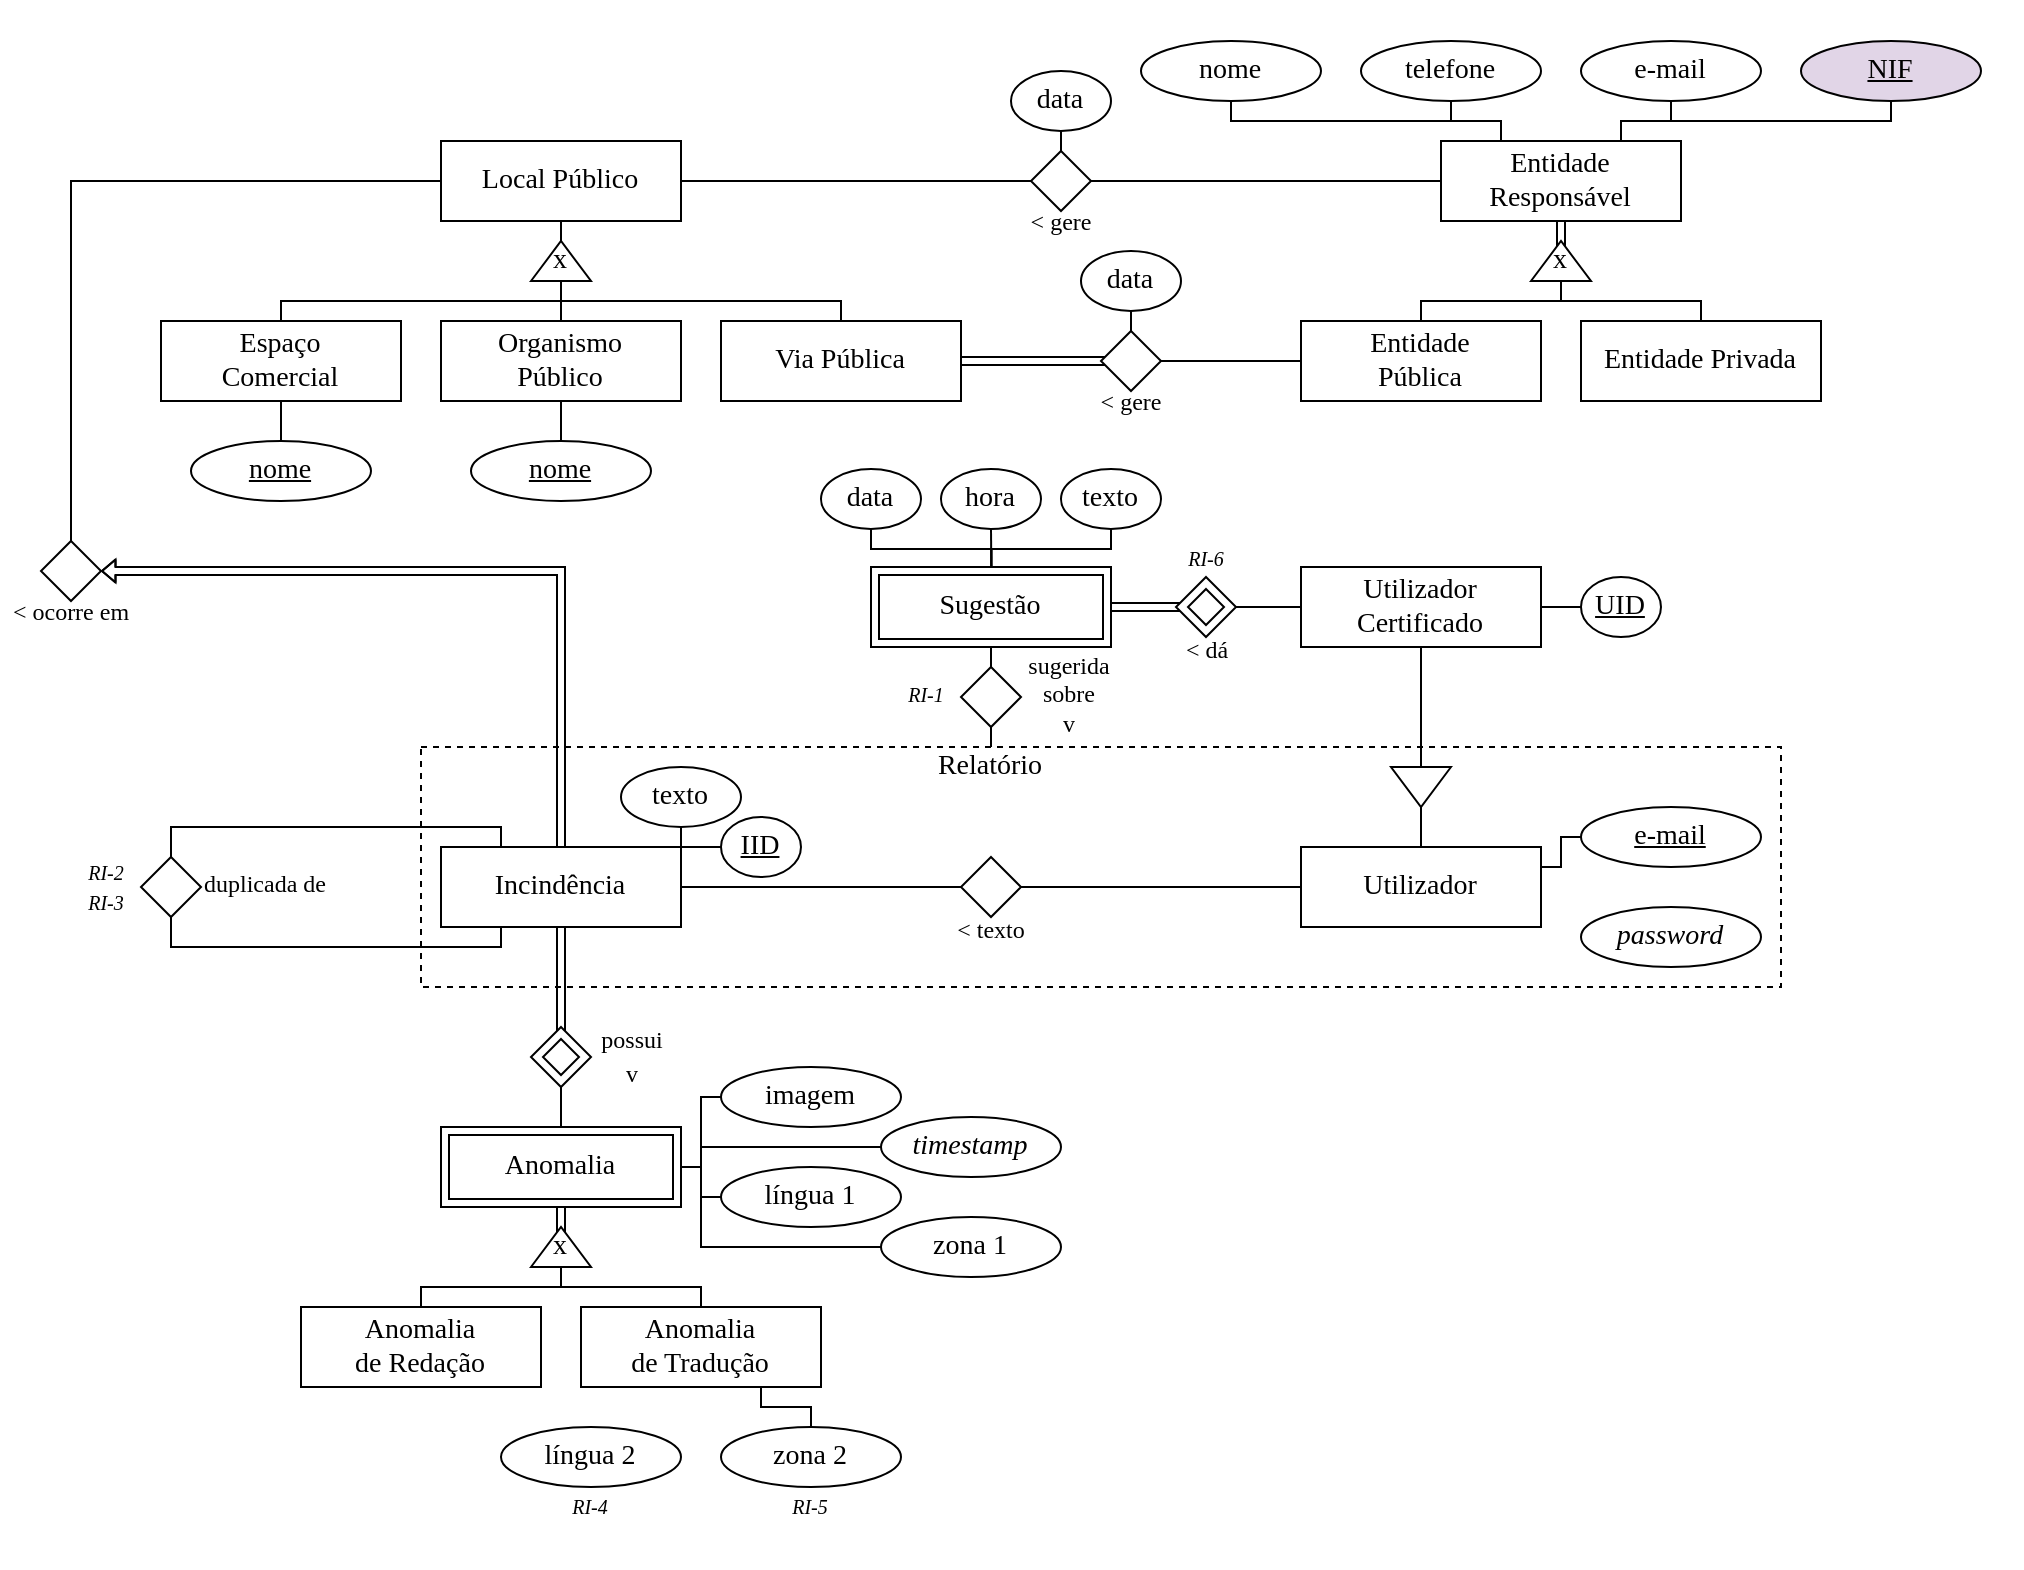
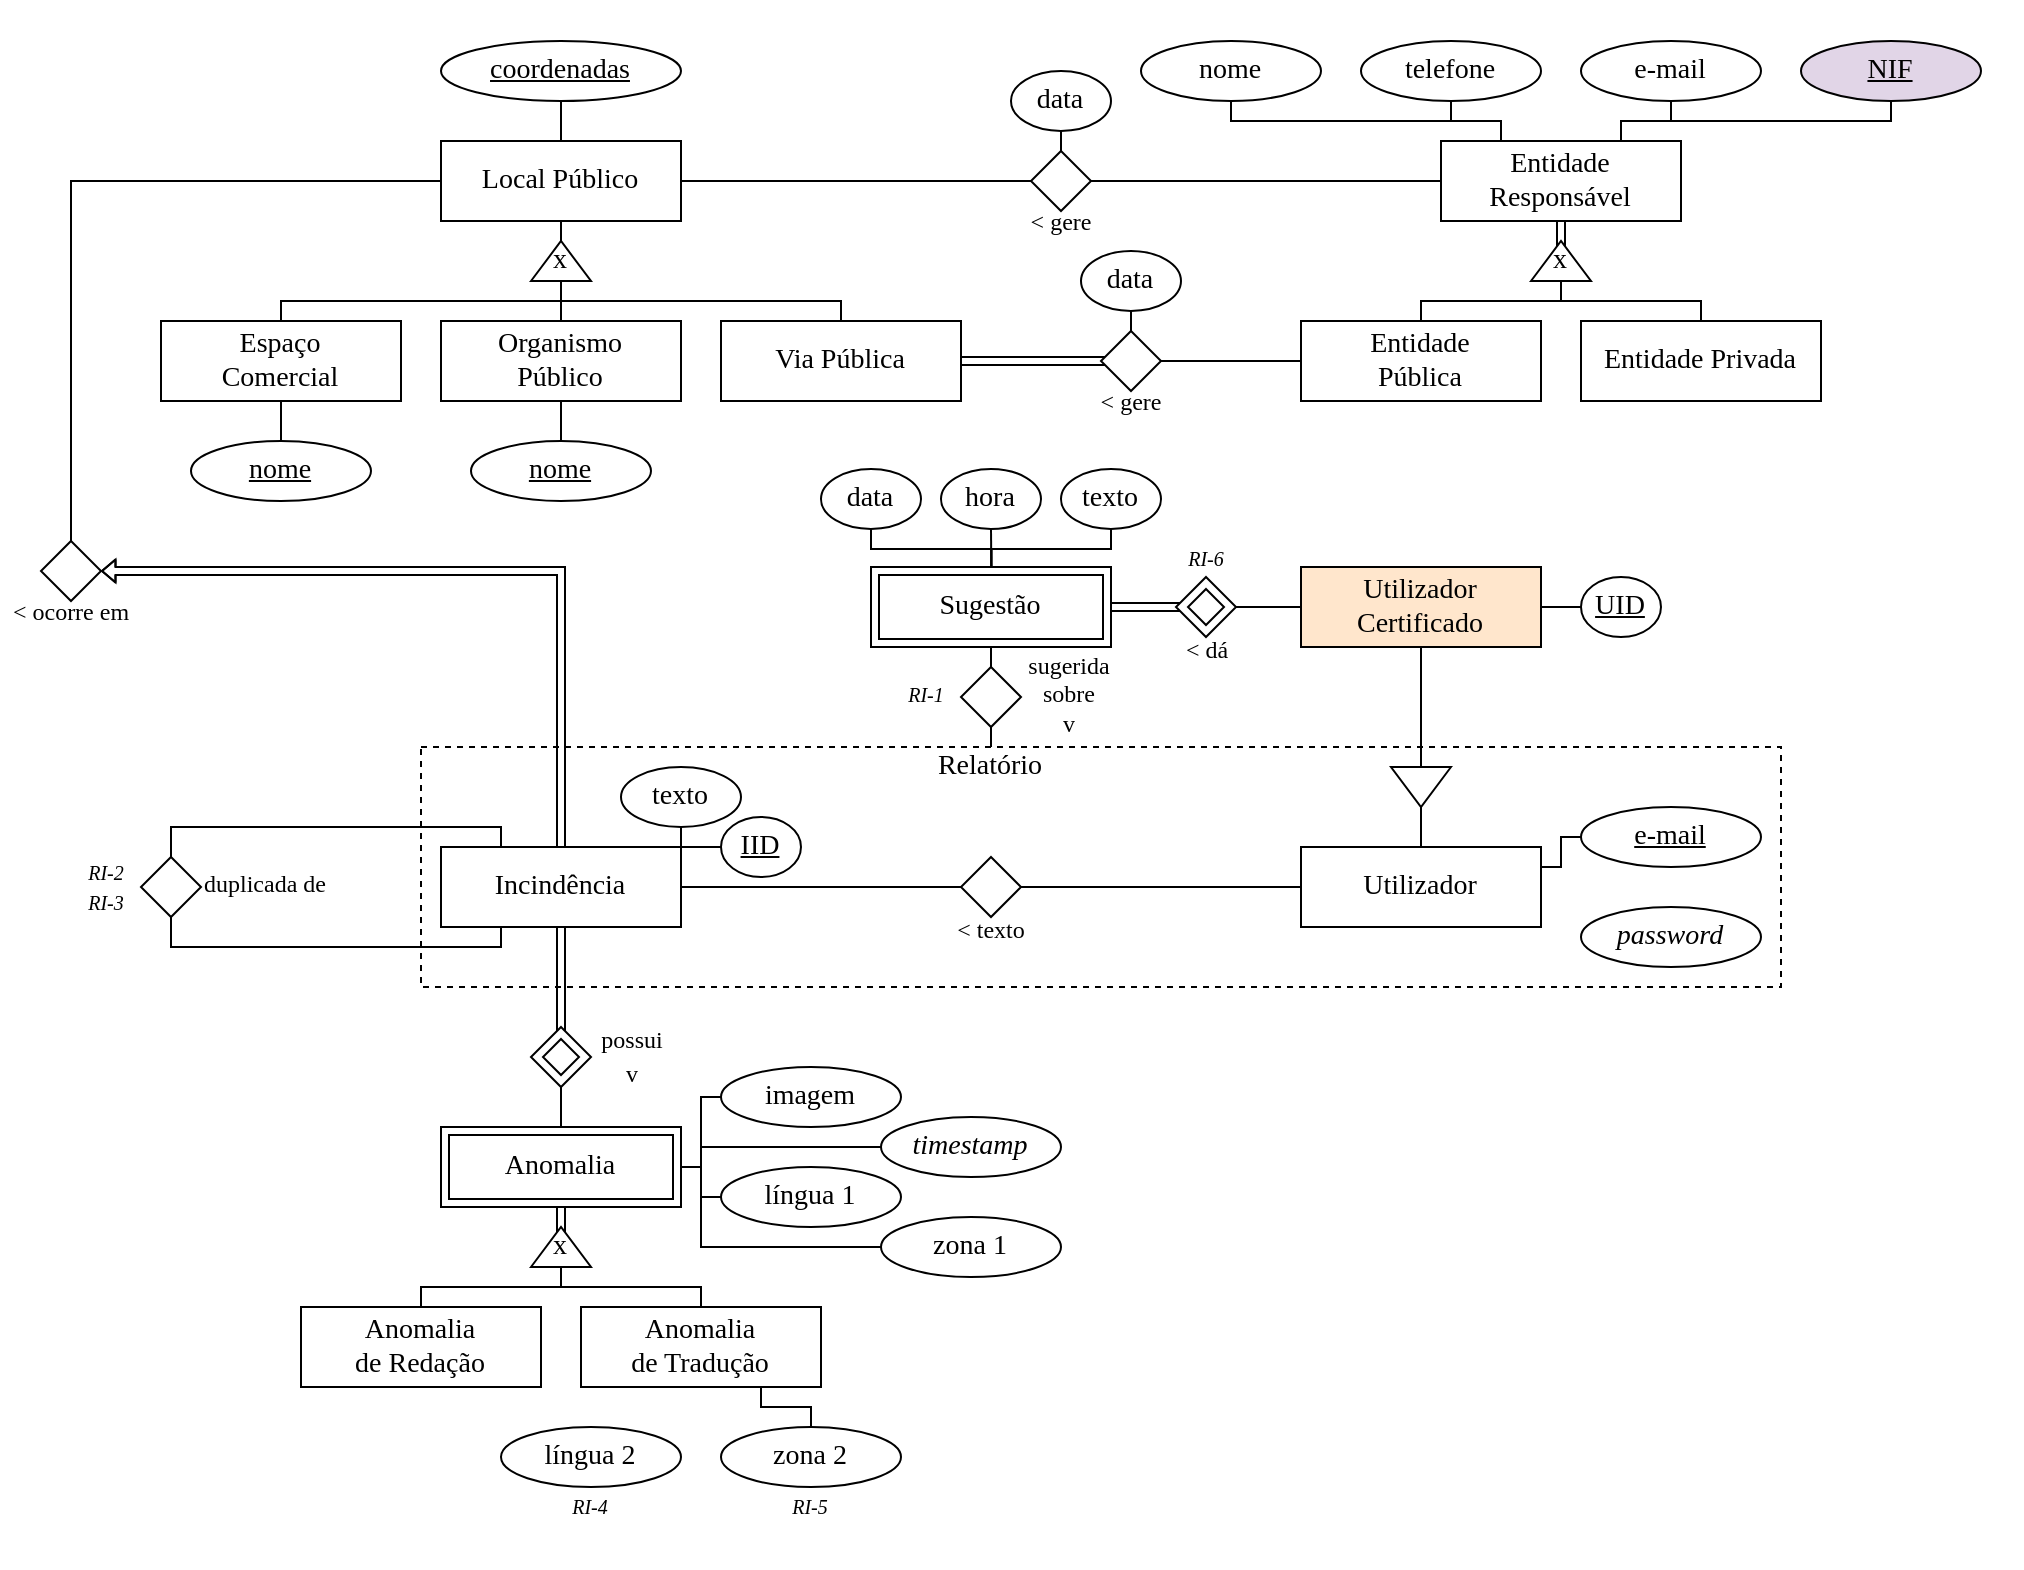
node "coordenadas": added
edge "coordenadas" -- "Local Público": added
node "Utilizador Certificado": fillcolor #ffffff -> #ffe6cc
